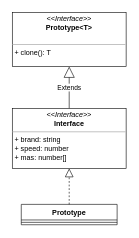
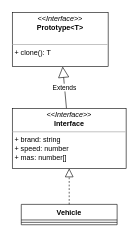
node "<<Interface>> Prototype<T> + clone(): T": size 114x54 -> 96x54
node "Prototype": label "Prototype" -> "Vehicle"
